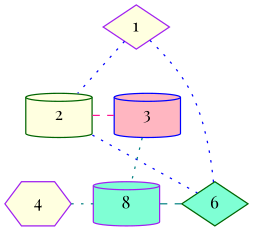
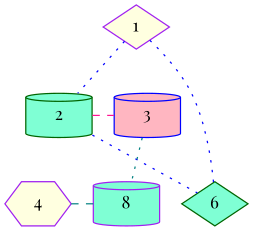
node "2": fillcolor lightyellow -> aquamarine
edge "4" -- "8": style dotted -> dashed
edge "8" -- "6": removed
